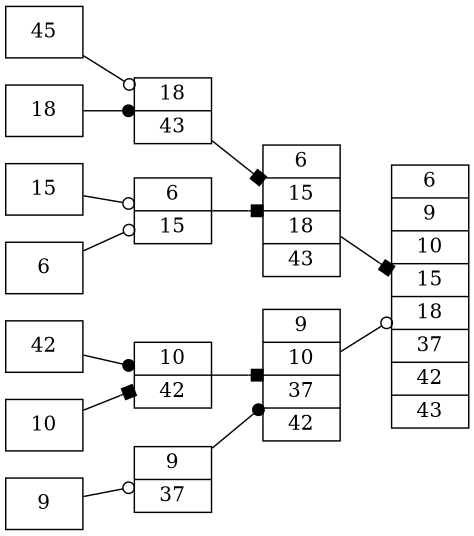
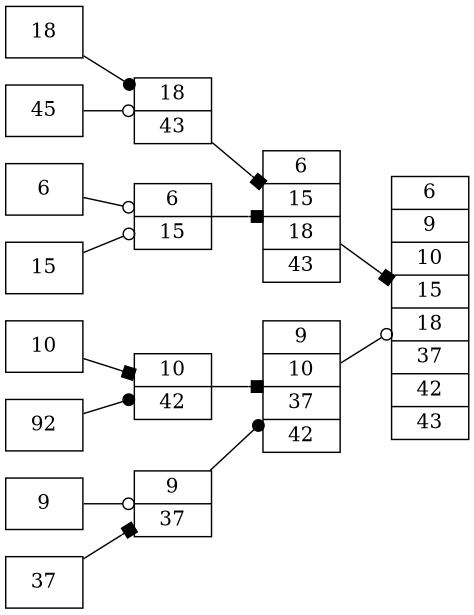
node "42": label "42" -> "92"
node "37": added
